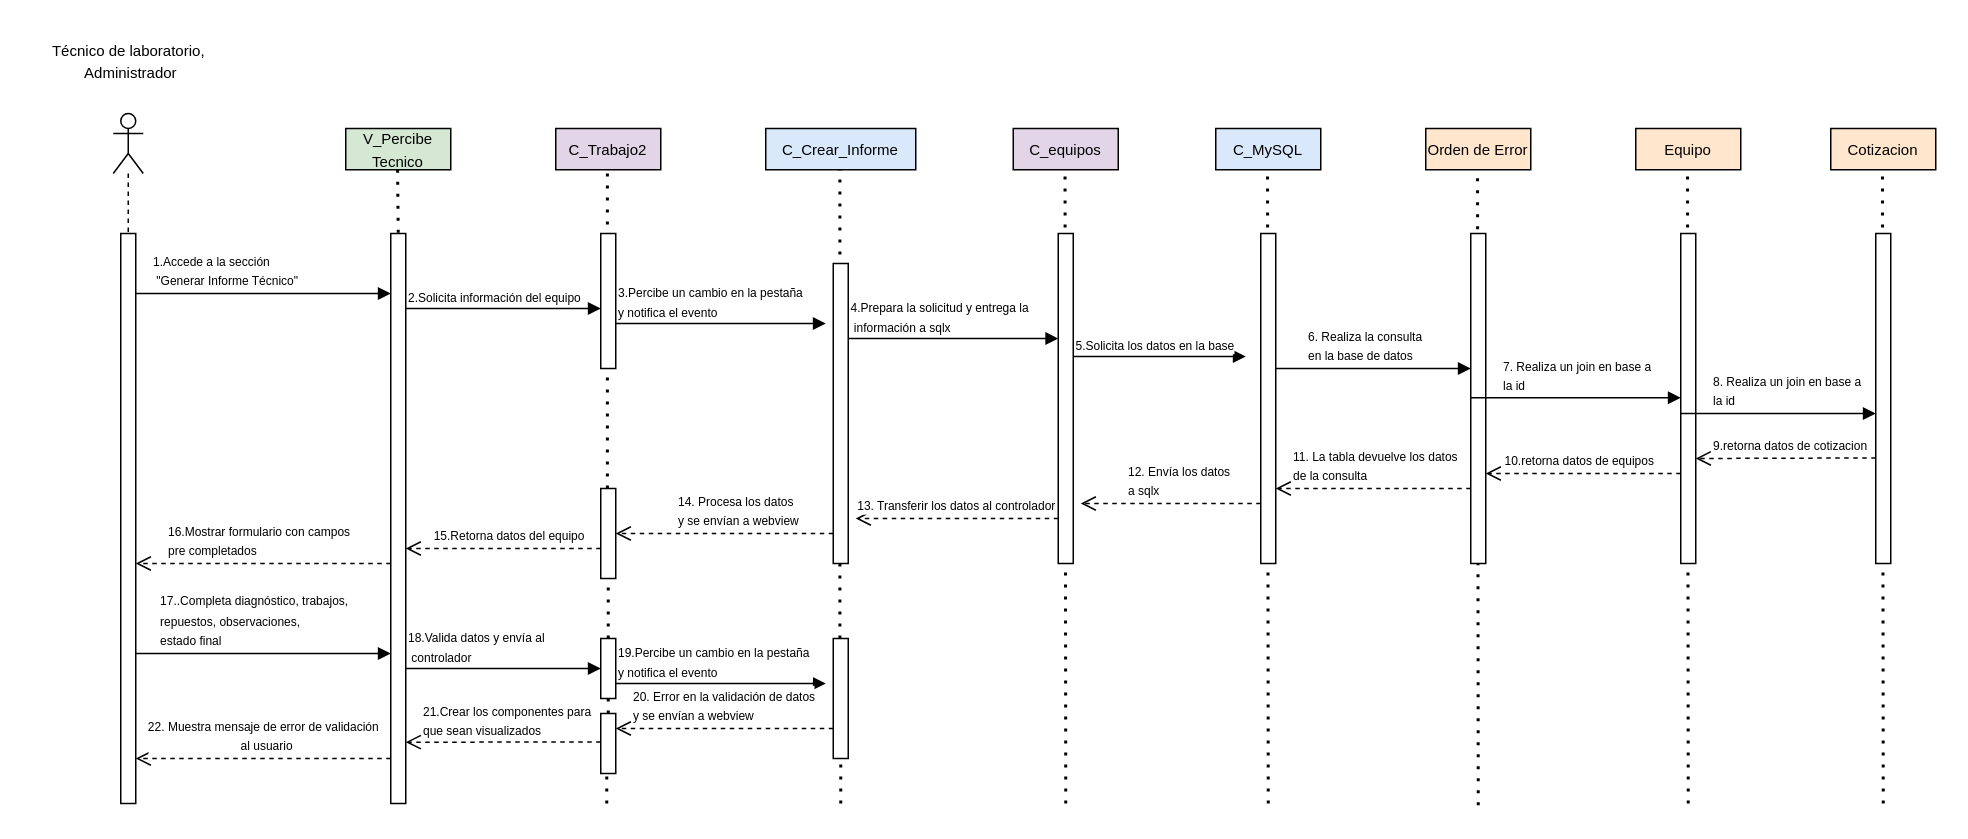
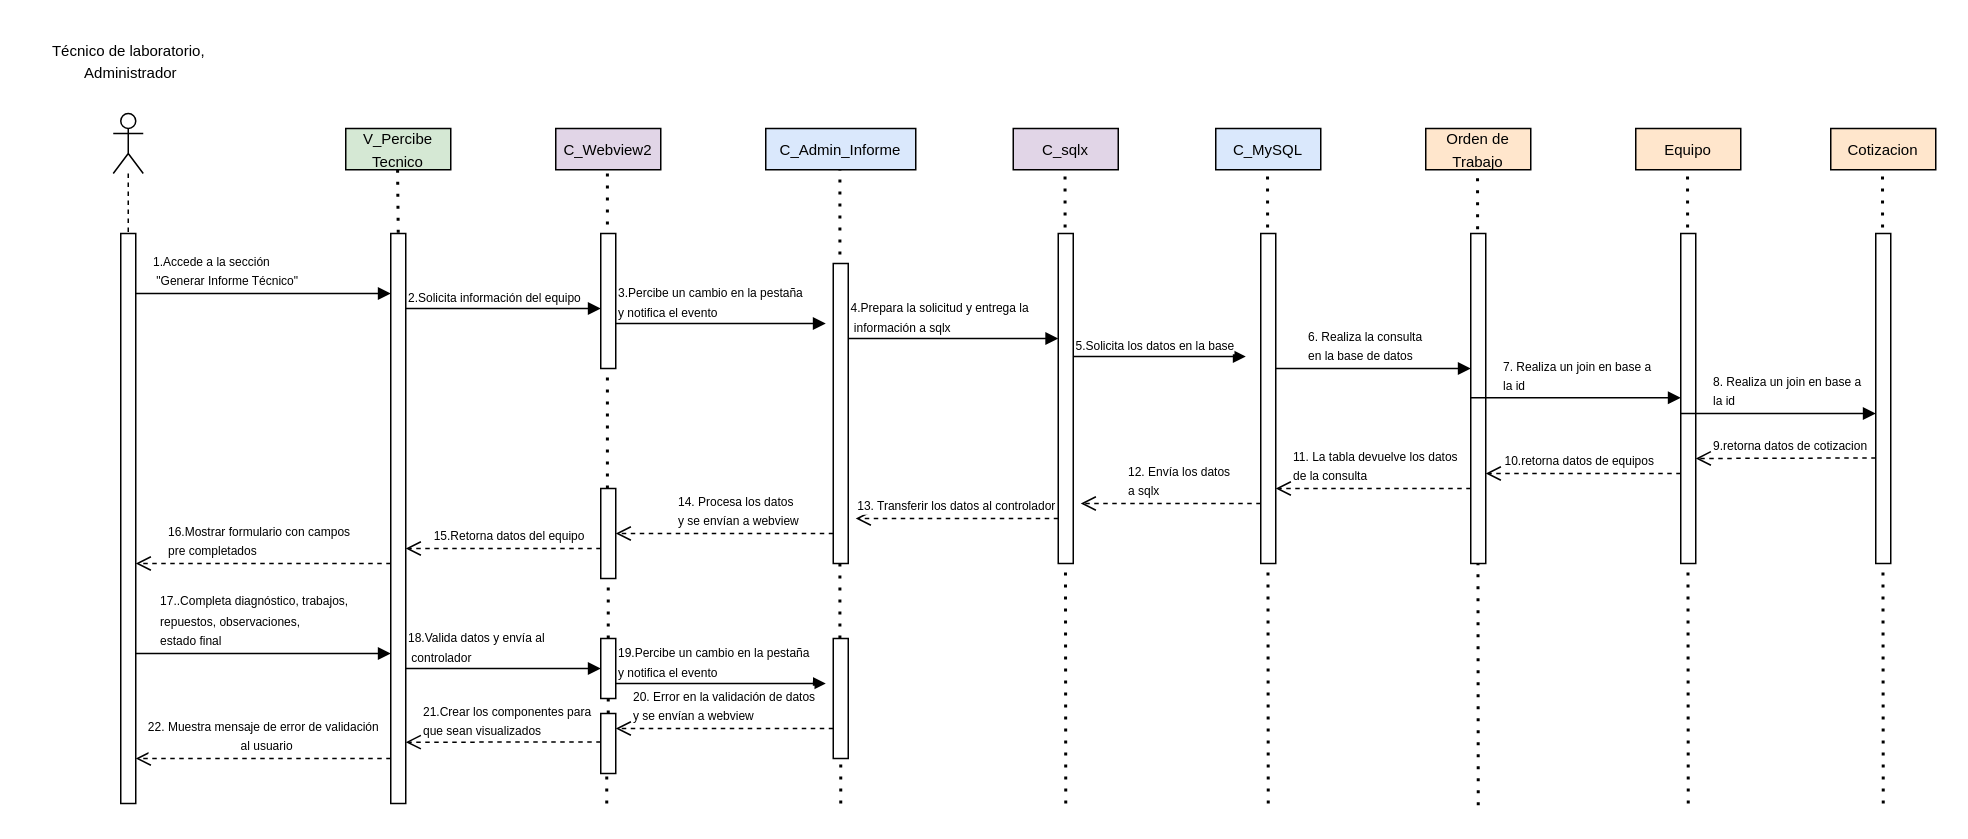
node "C_Trabajo2": label "C_Trabajo2" -> "C_Webview2"
node "C_Crear_Informe": label "C_Crear_Informe" -> "C_Admin_Informe"
node "C_equipos": label "C_equipos" -> "C_sqlx"
node "Orden de Error": label "Orden de Error" -> "Orden de Trabajo"
